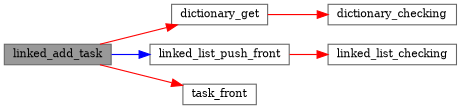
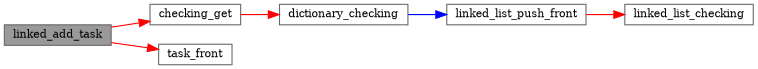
node "dictionary_get": label "dictionary_get" -> "checking_get"
edge "linked_add_task" -> "linked_list_push_front": now "dictionary_checking" -> "linked_list_push_front"
